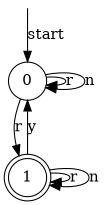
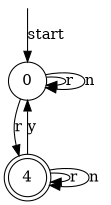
node "1": label "1" -> "4"
